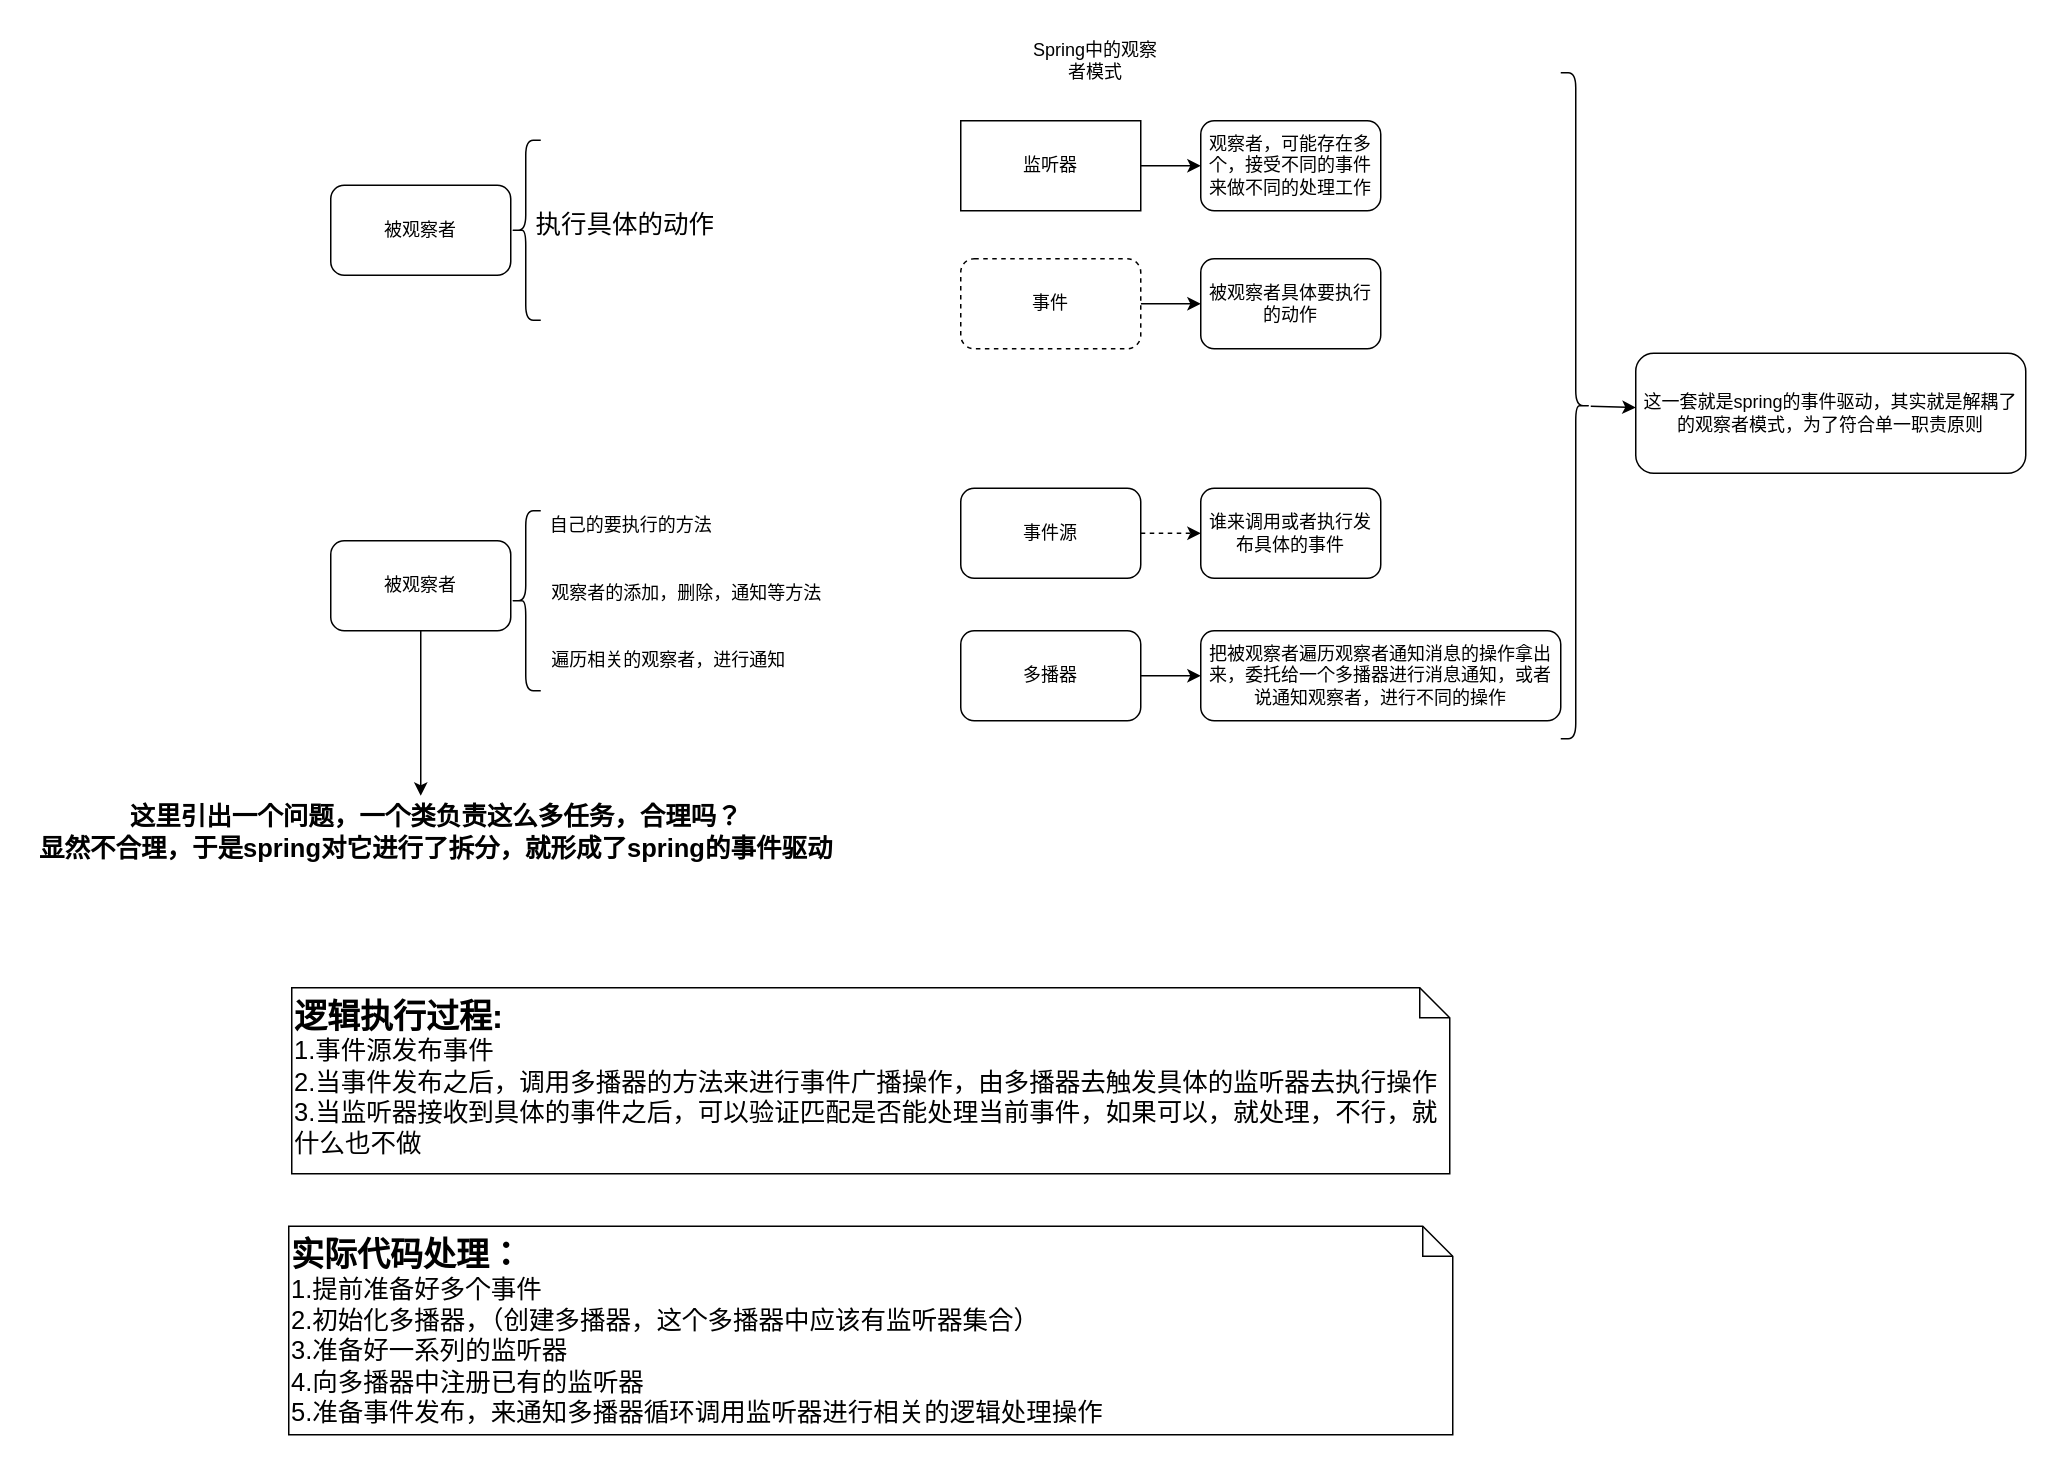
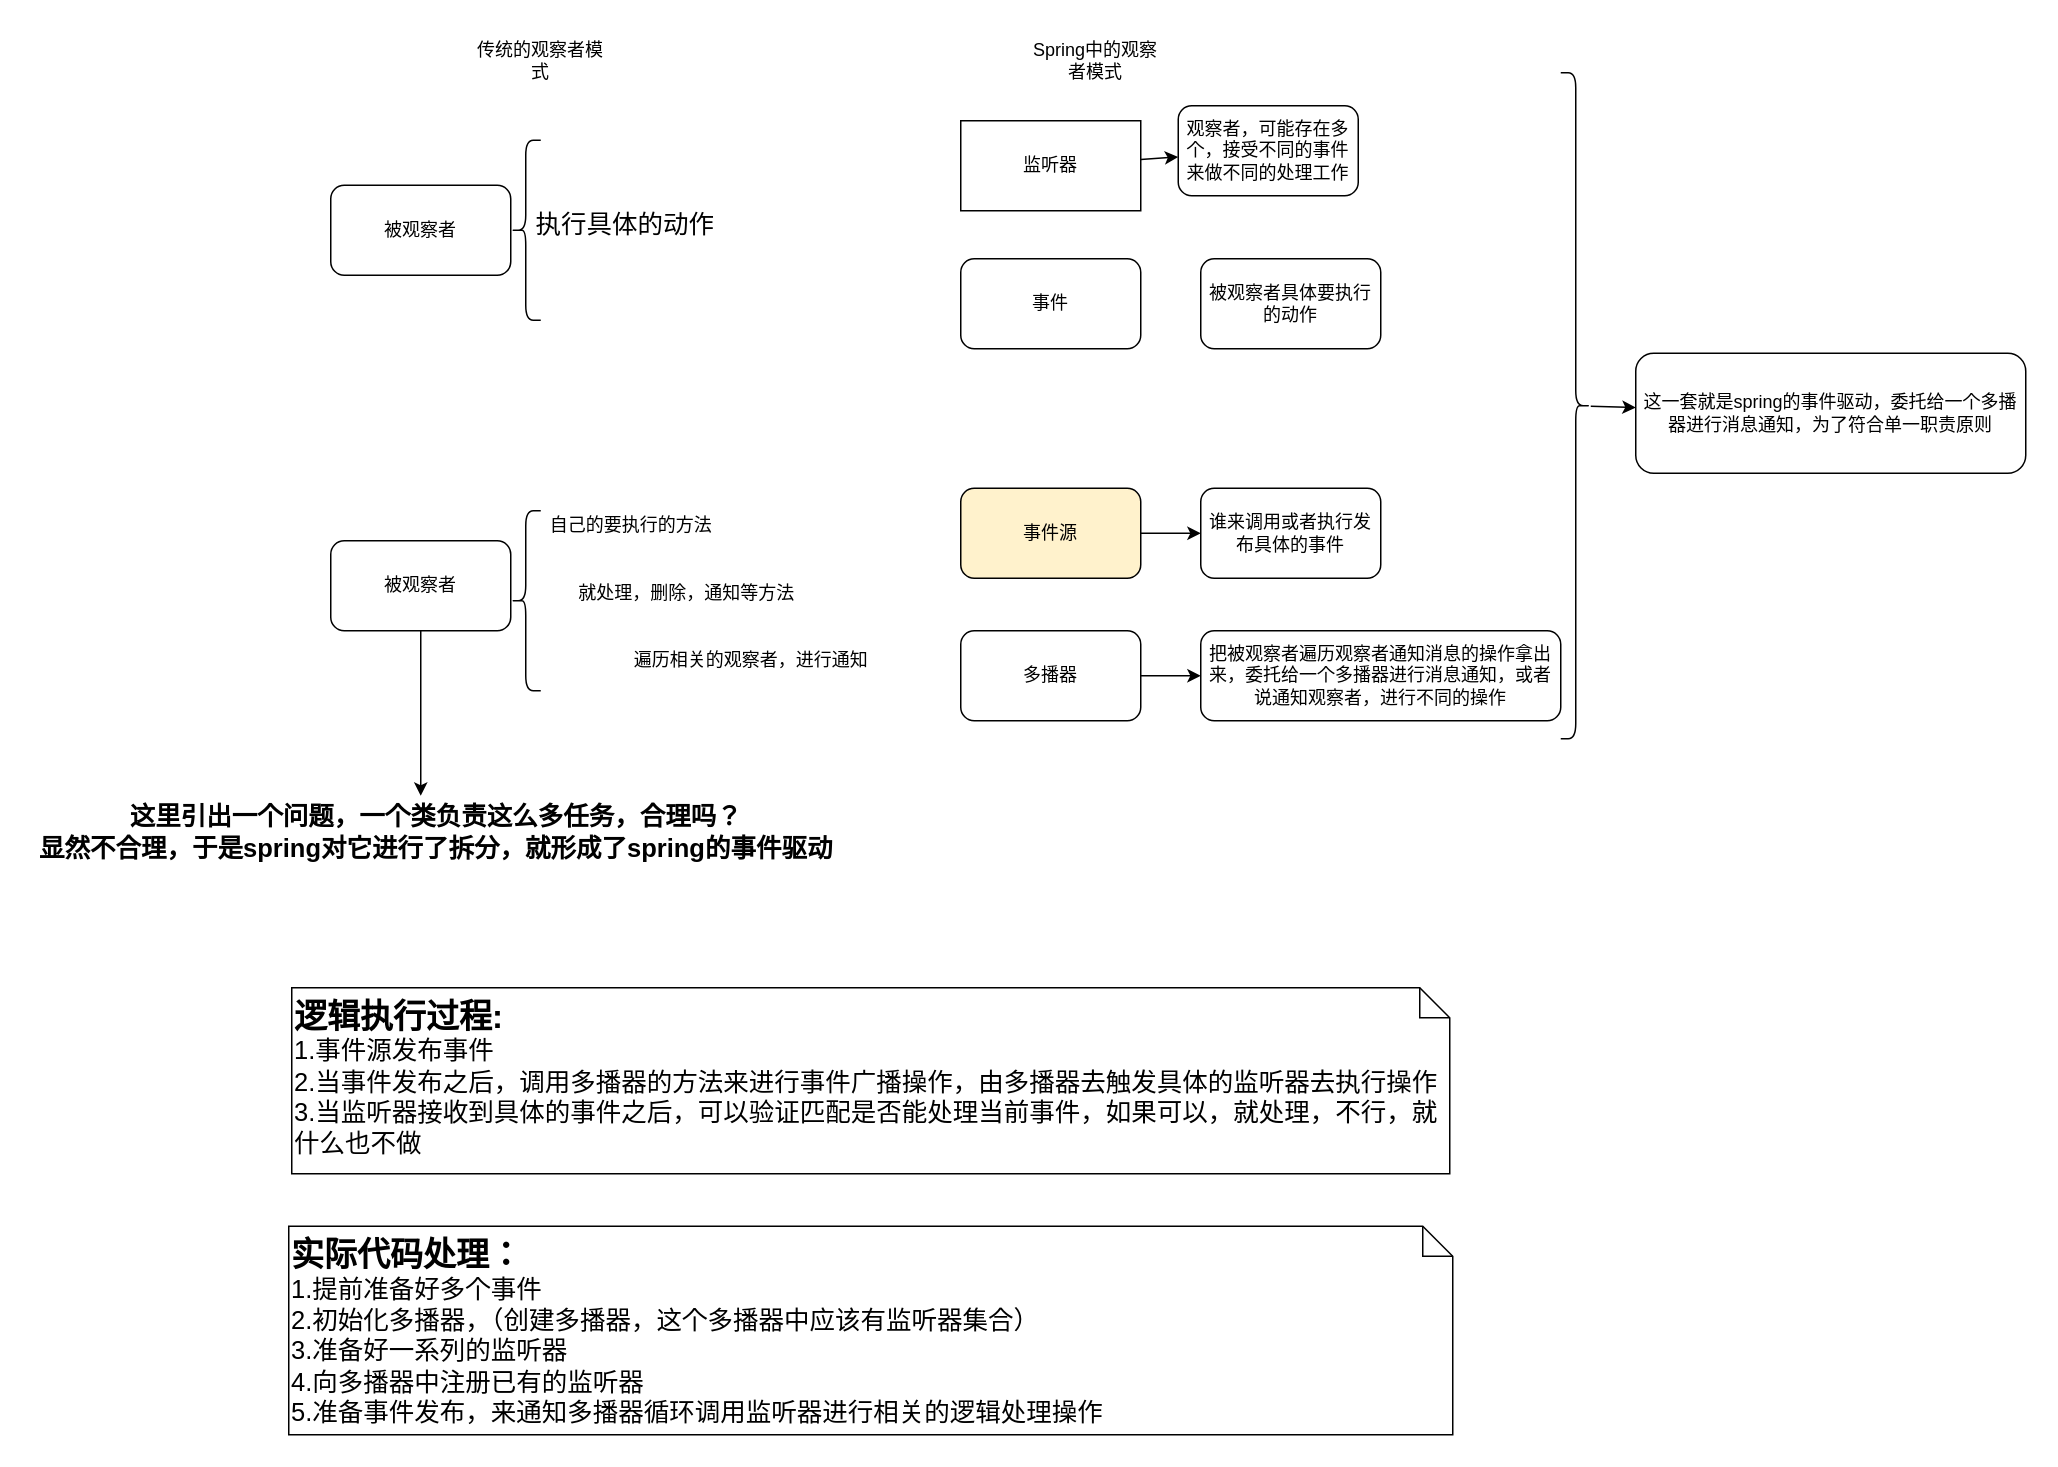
node "传统的观察者模式": added
node "观察者，可能存在多个，接受不同的事件来做不同的处理工作": moved (1291, 166) -> (1268, 151)
node "事件": style dashed -> solid
edge "事件" -> "被观察者具体要执行的动作": removed
node "这一套就是spring的事件驱动，其实就是解耦了的观察者模式，为了符合单一职责原则": label "这一套就是spring的事件驱动，其实就是解耦了的观察者模式，为了符合单一职责原则" -> "这一套就是spring的事件驱动，委托给一个多播器进行消息通知，为了符合单一职责原则"
node "事件源": fillcolor #ffffff -> #fff2cc
edge "事件源" -> "谁来调用或者执行发布具体的事件": style dashed -> solid
node "观察者的添加，删除，通知等方法": label "观察者的添加，删除，通知等方法" -> "就处理，删除，通知等方法"
node "遍历相关的观察者，进行通知": moved (668, 661) -> (751, 661)
